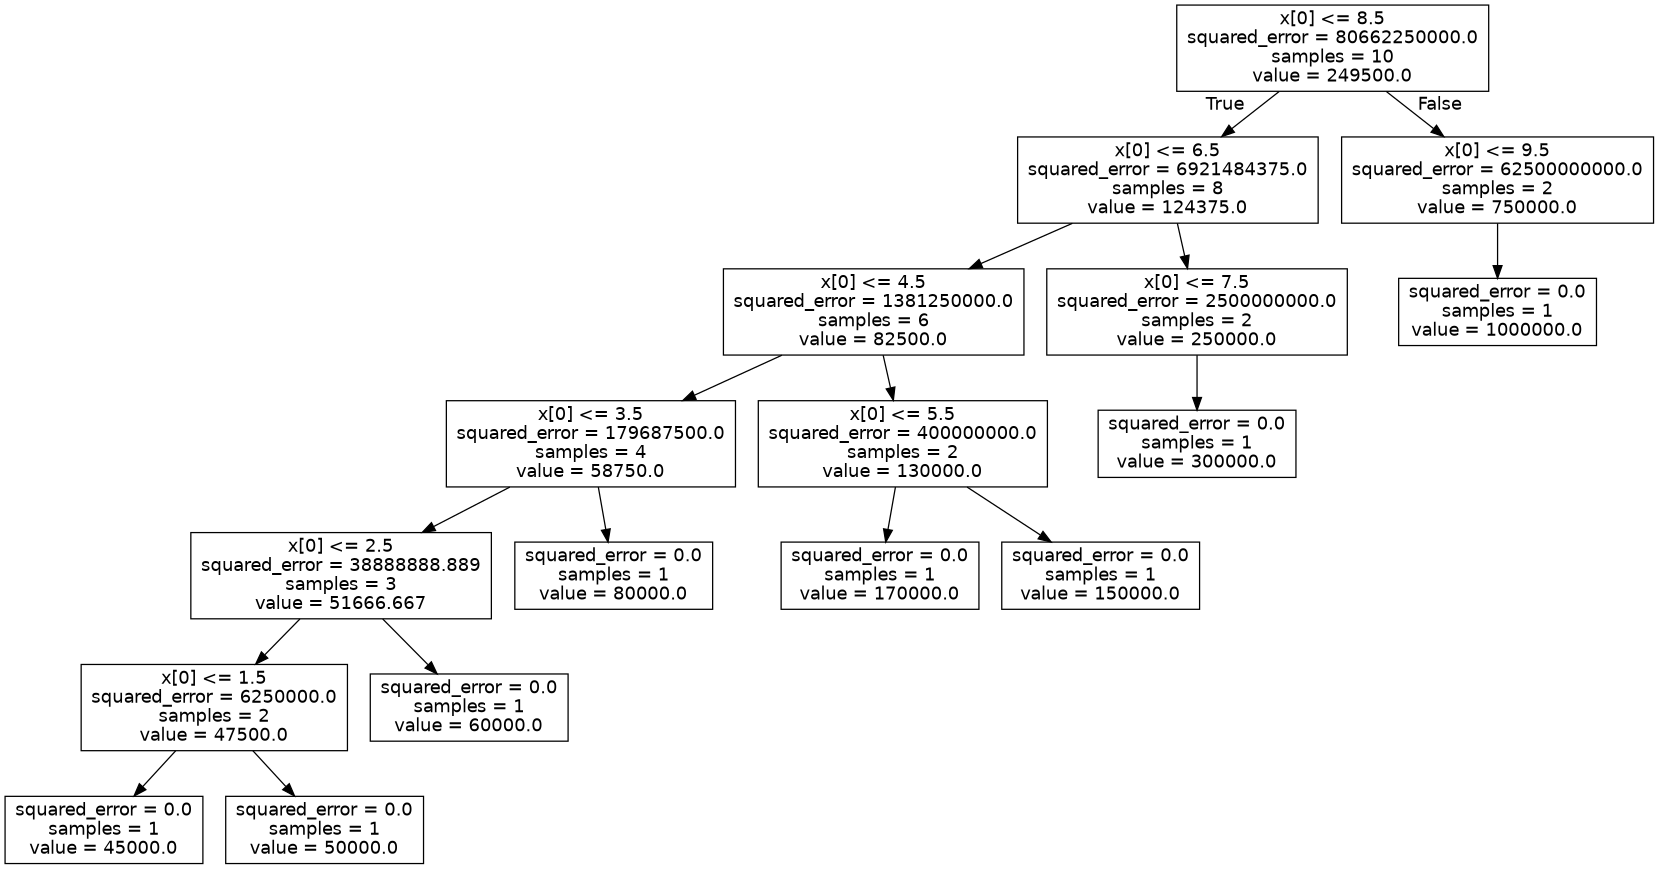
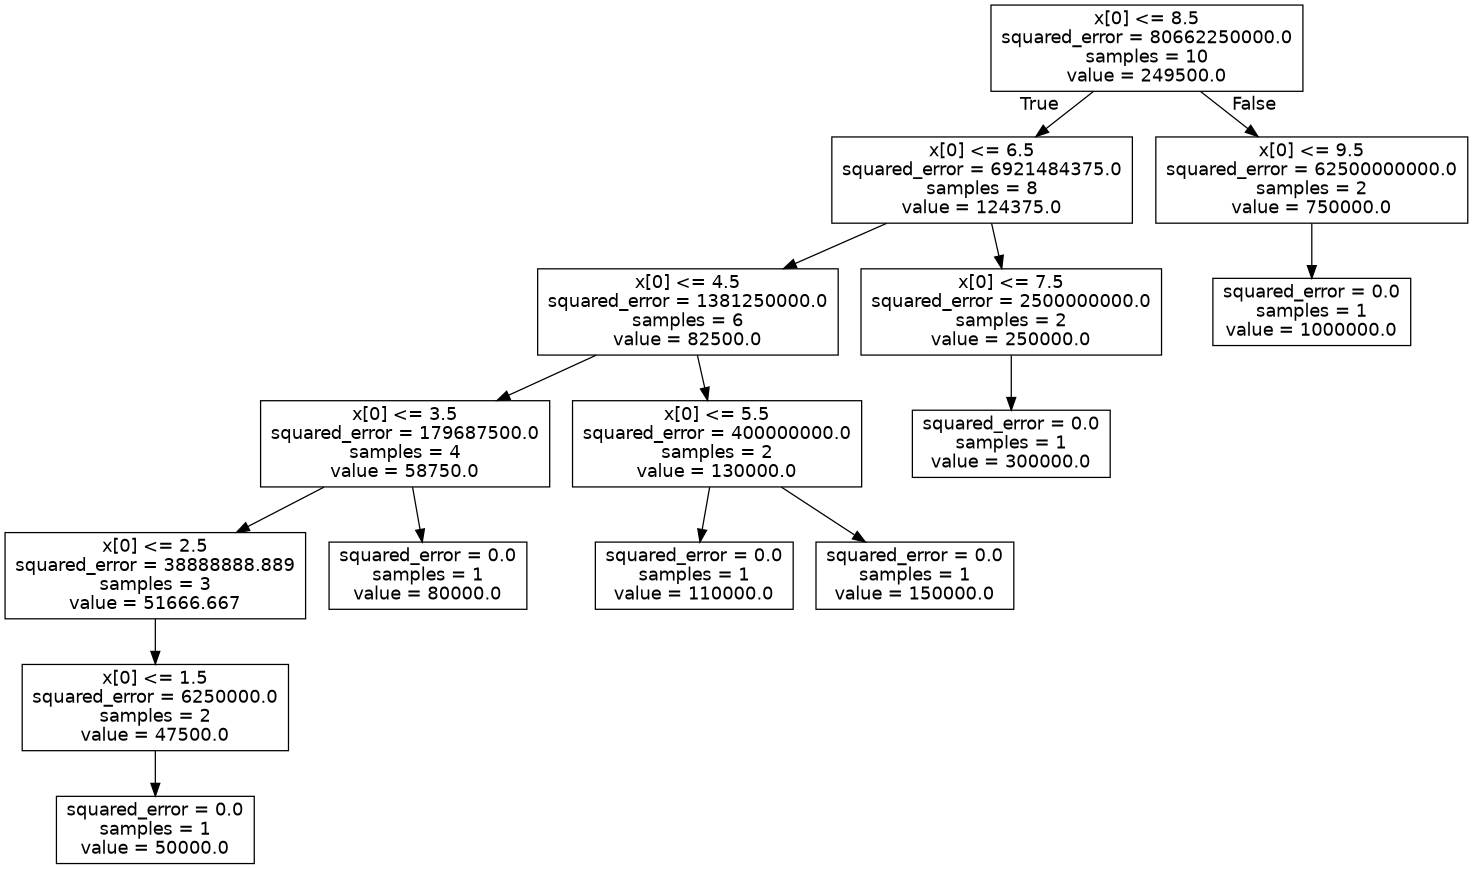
node "squared_error = 0.0 samples = 1 value = 170000.0": label "squared_error = 0.0 samples = 1 value = 170000.0" -> "squared_error = 0.0 samples = 1 value = 110000.0"
node "squared_error = 0.0 samples = 1 value = 60000.0": removed
node "squared_error = 0.0 samples = 1 value = 45000.0": removed
